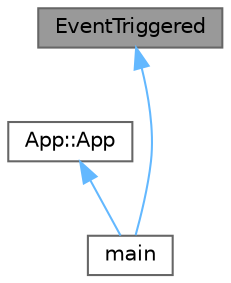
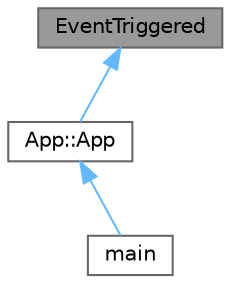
edge "main" -> "EventTriggered": now "App::App" -> "EventTriggered"
